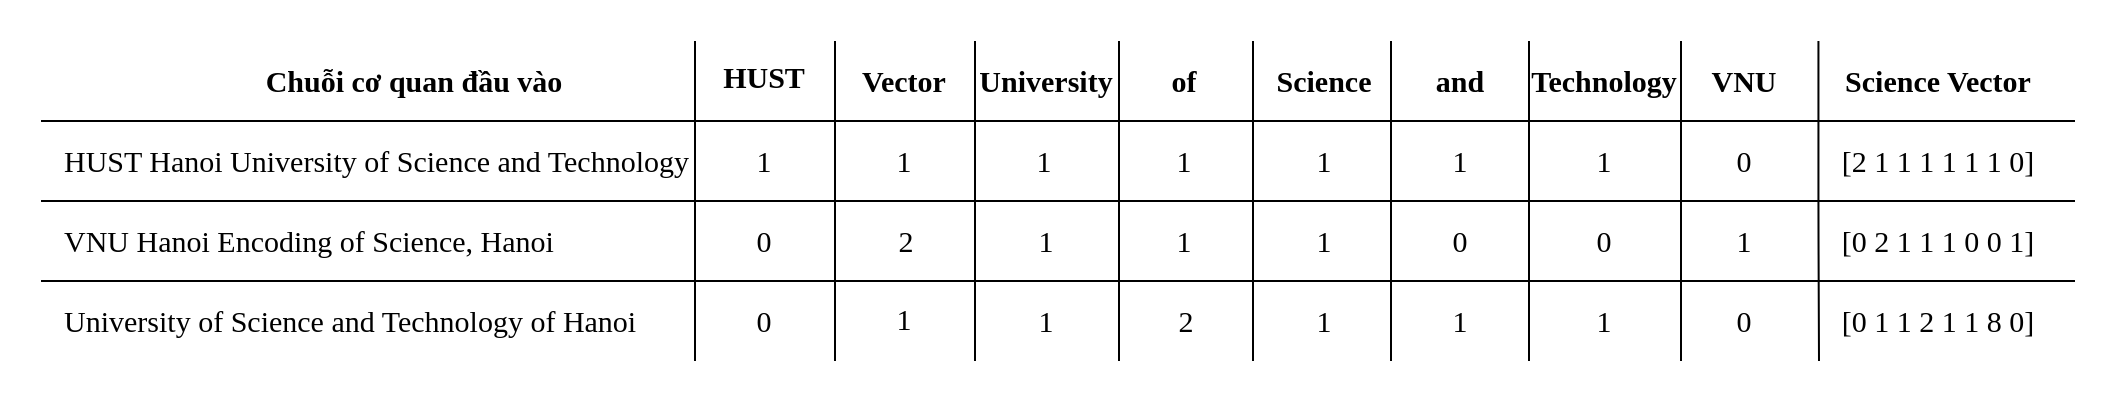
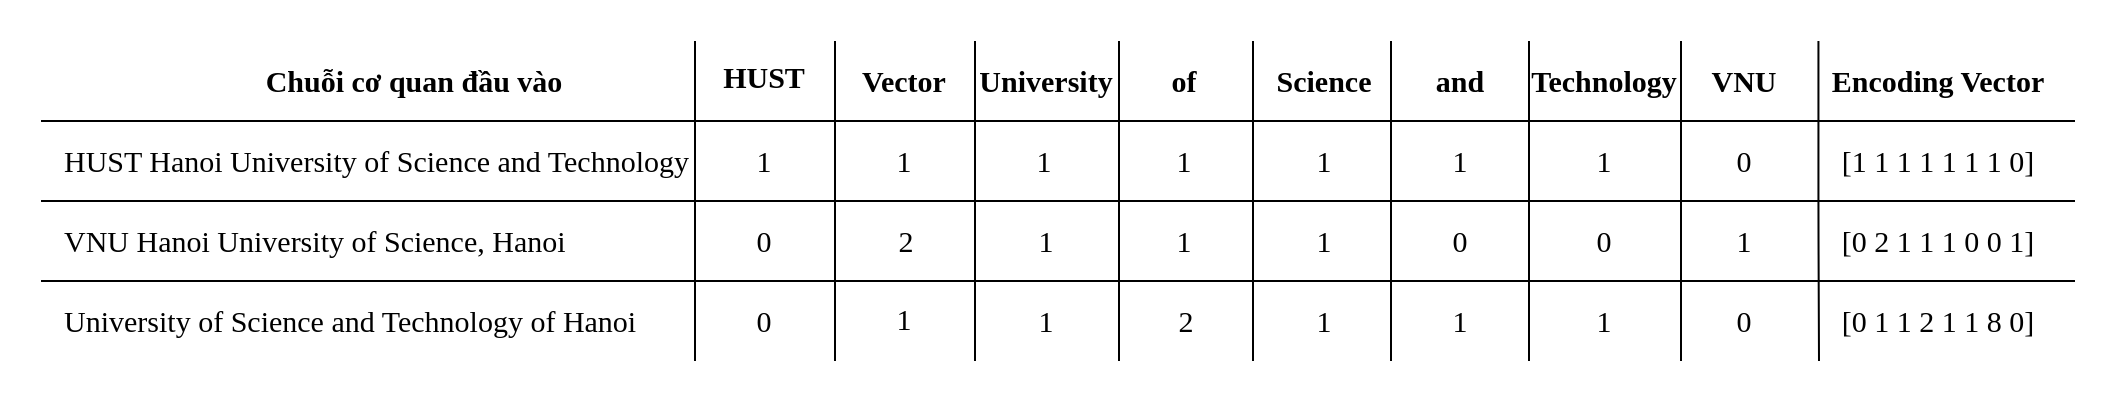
node "Science Vector": label "Science Vector" -> "Encoding Vector"
node "[2 1 1 1 1 1 1 0]": label "[2 1 1 1 1 1 1 0]" -> "[1 1 1 1 1 1 1 0]"
node "VNU Hanoi Encoding of Science, Hanoi": label "VNU Hanoi Encoding of Science, Hanoi" -> "VNU Hanoi University of Science, Hanoi"
